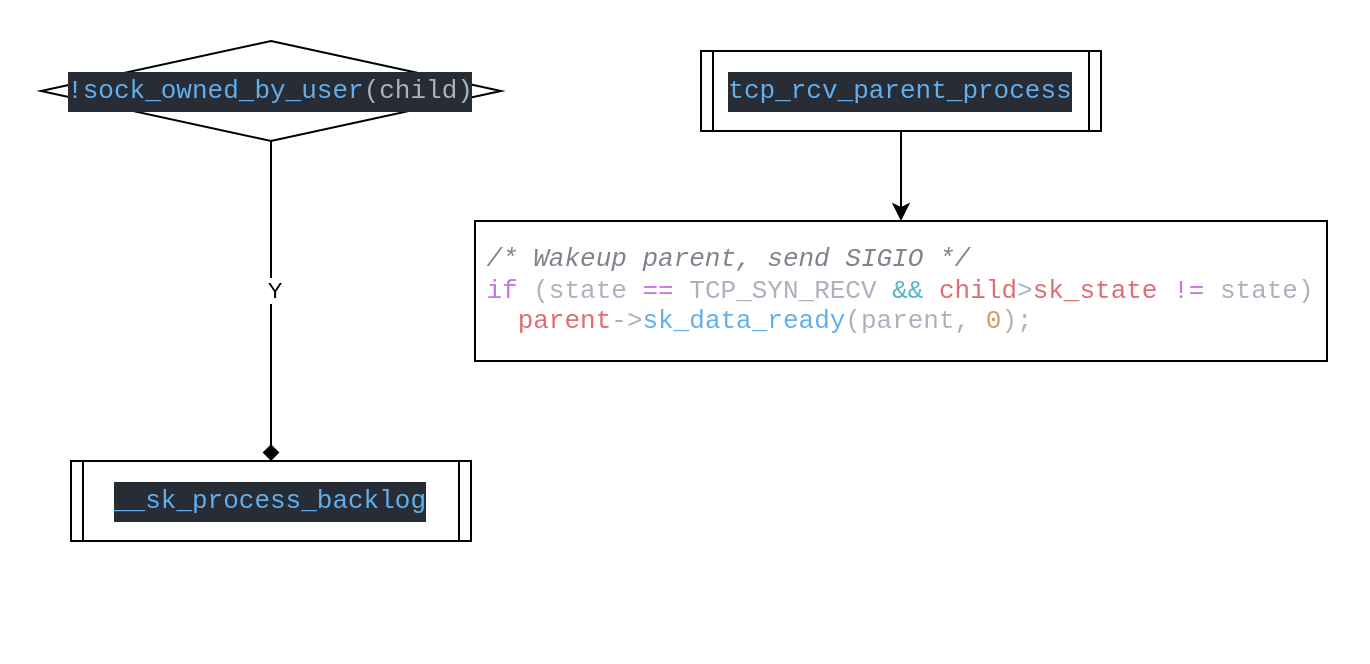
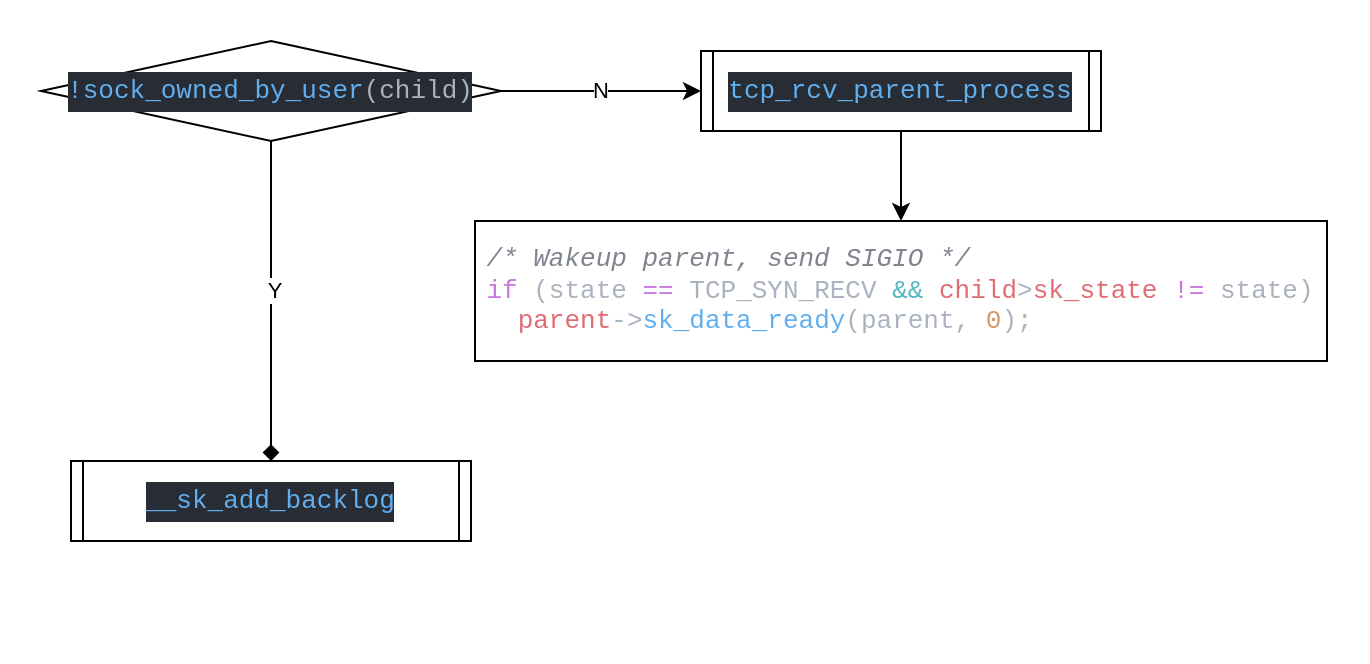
edge "!sock_owned_by_user(child)" -> "tcp_rcv_parent_process": added, label "N"
node "__sk_process_backlog": label "__sk_process_backlog" -> "__sk_add_backlog"
